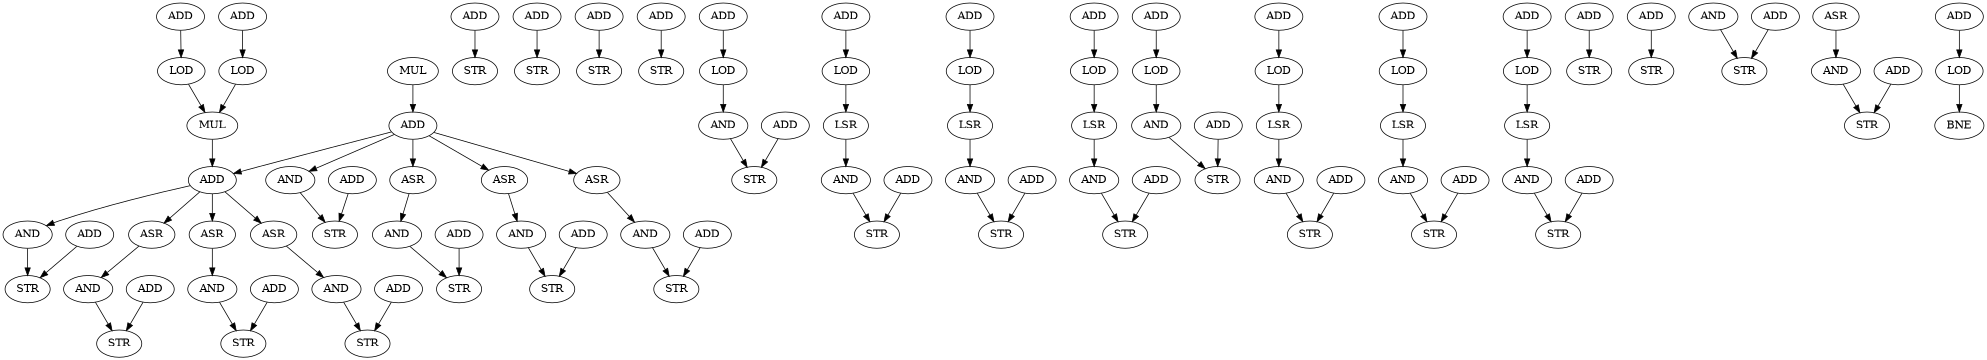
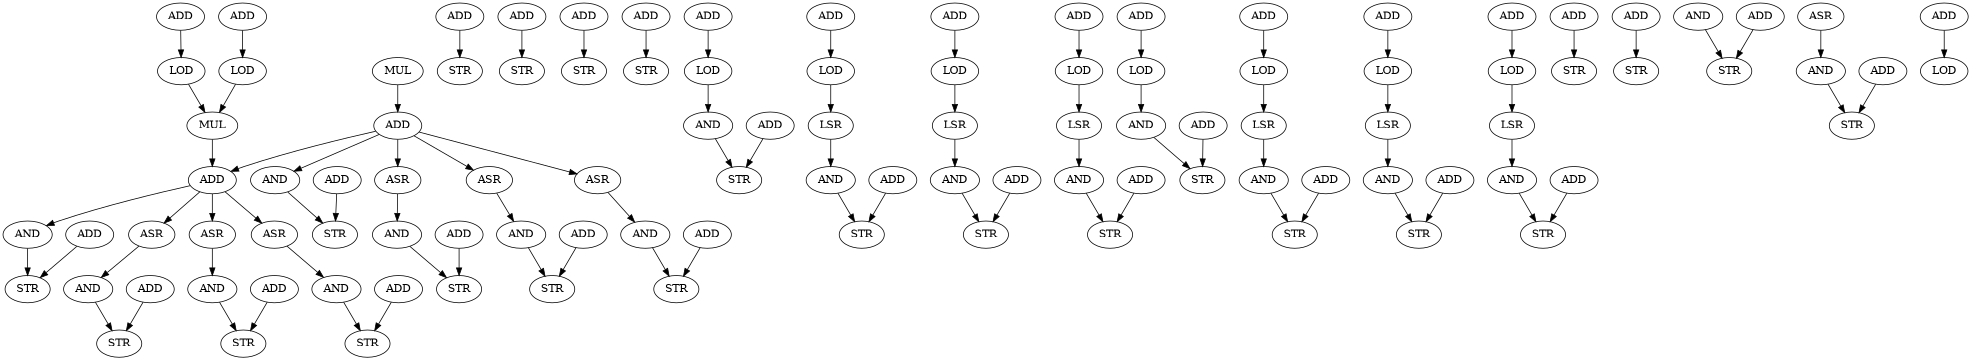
node "BNE": removed
